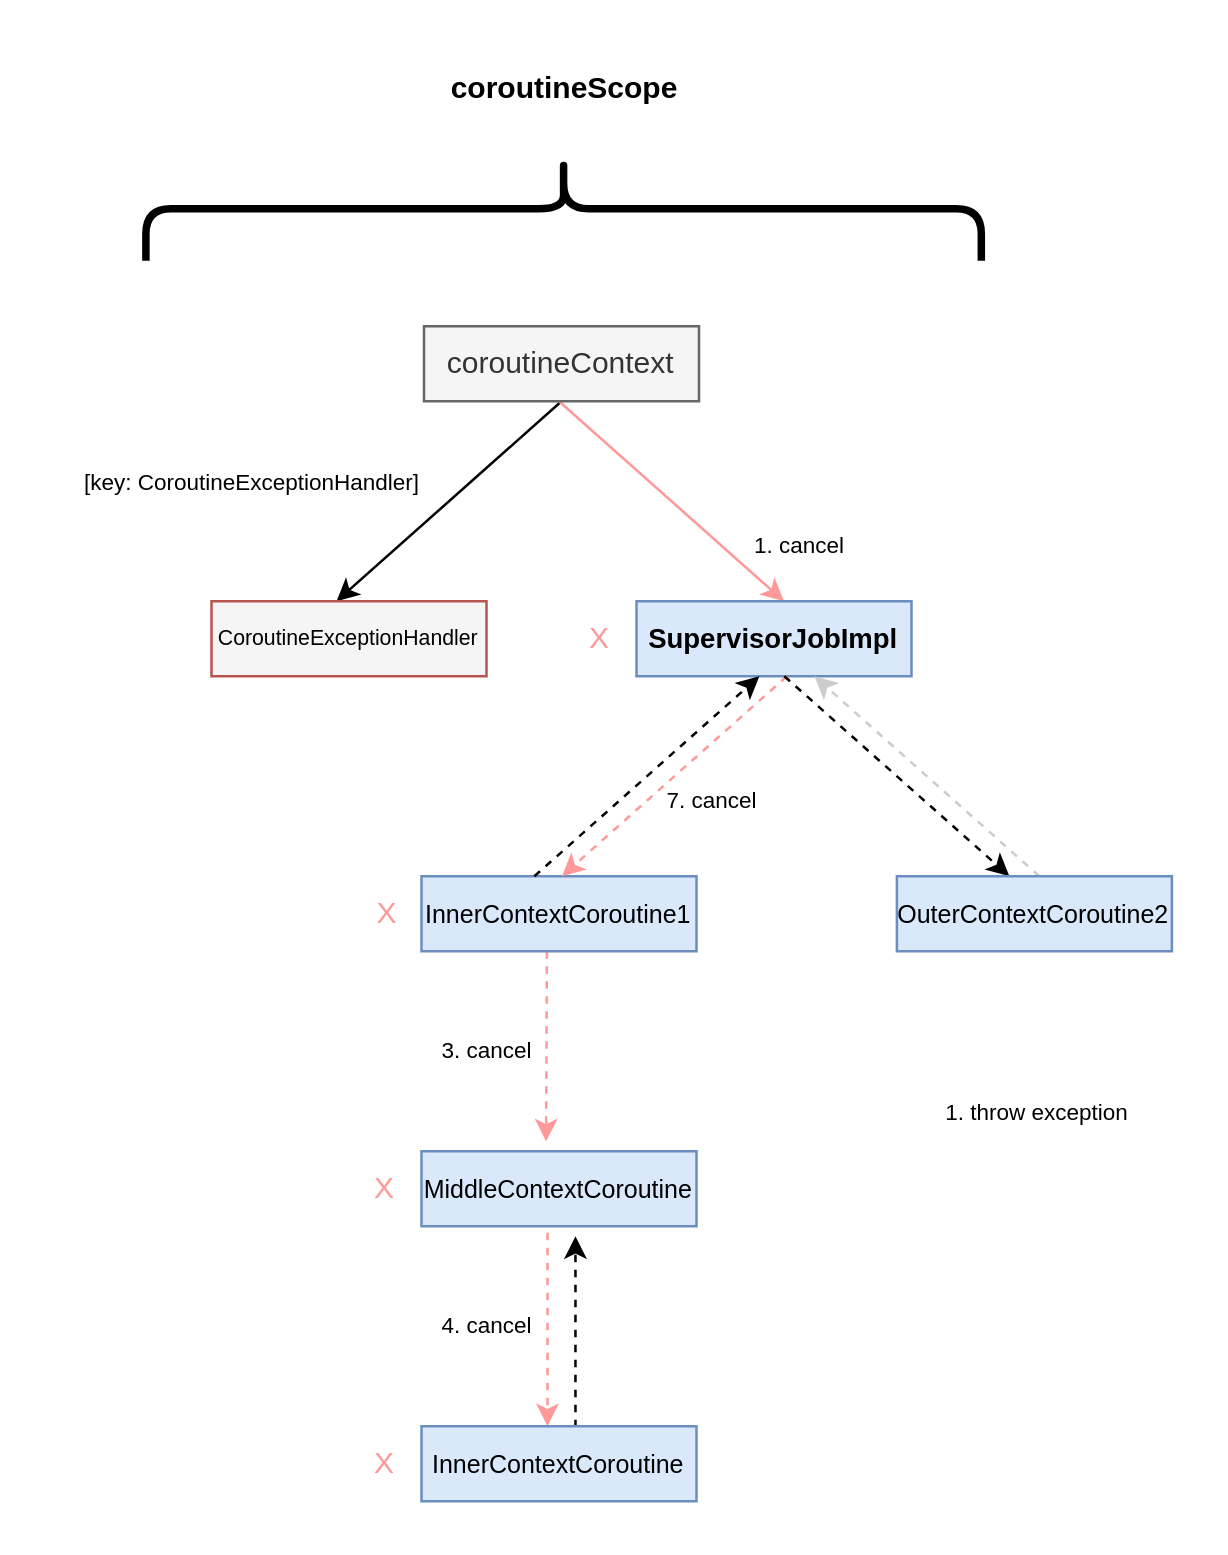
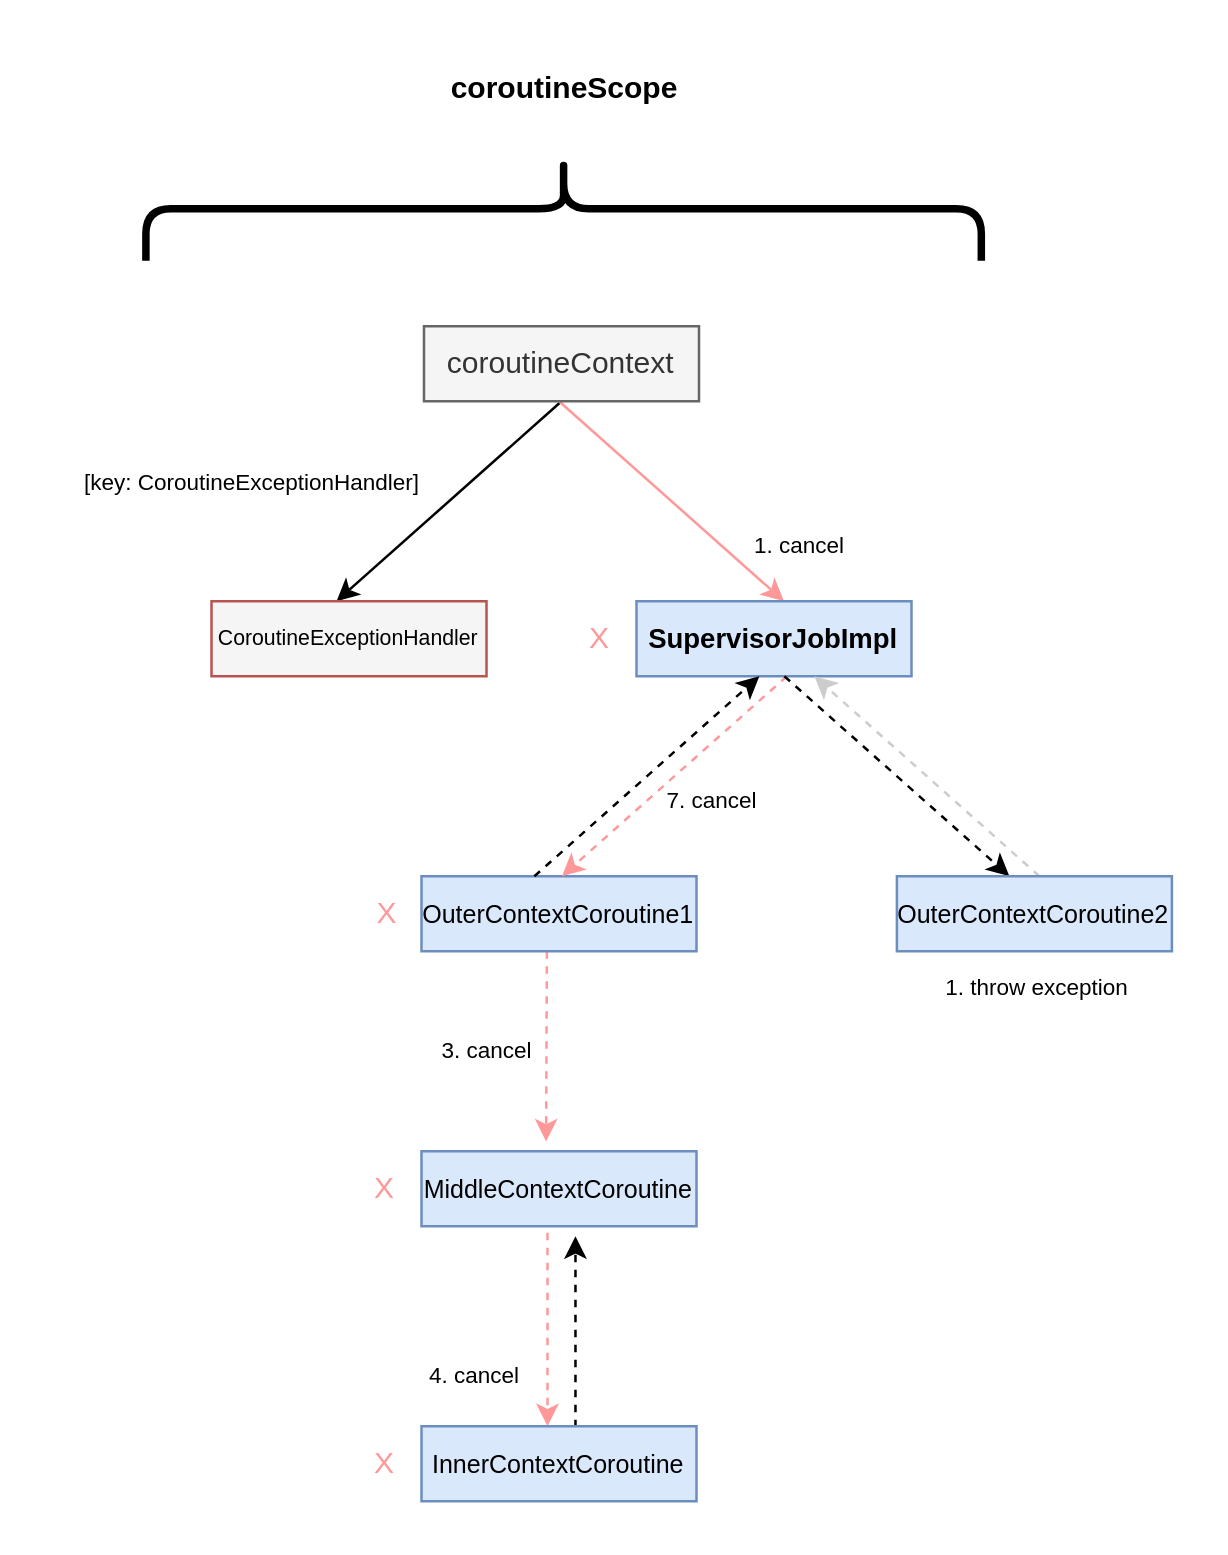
node "InnerContextCoroutine1": label "InnerContextCoroutine1" -> "OuterContextCoroutine1"
node "1. throw exception": moved (1036, 1114) -> (1036, 989)
node "4. cancel": moved (486, 1326) -> (474, 1376)
